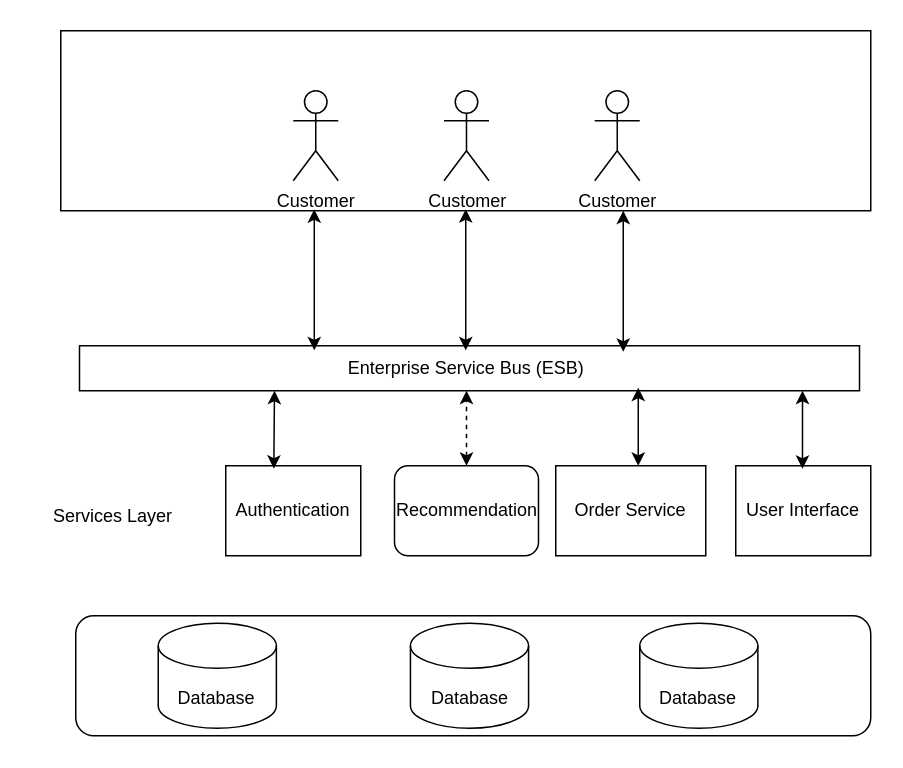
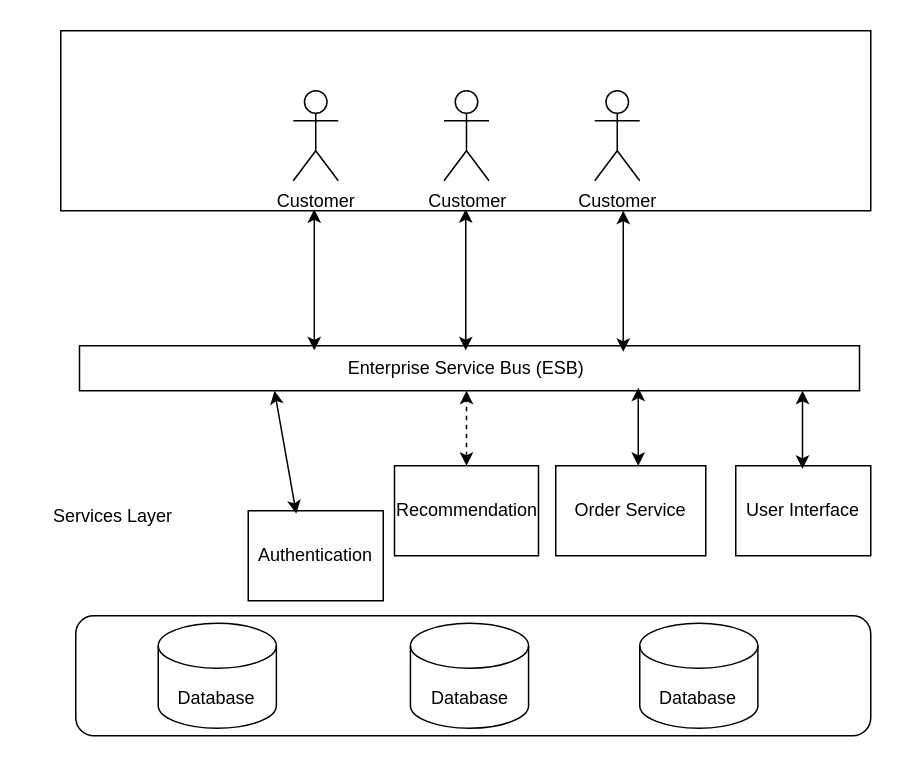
node "Authentication": moved (293, 511) -> (316, 556)
node "Recommendation": shape rounded rectangle -> rectangle
